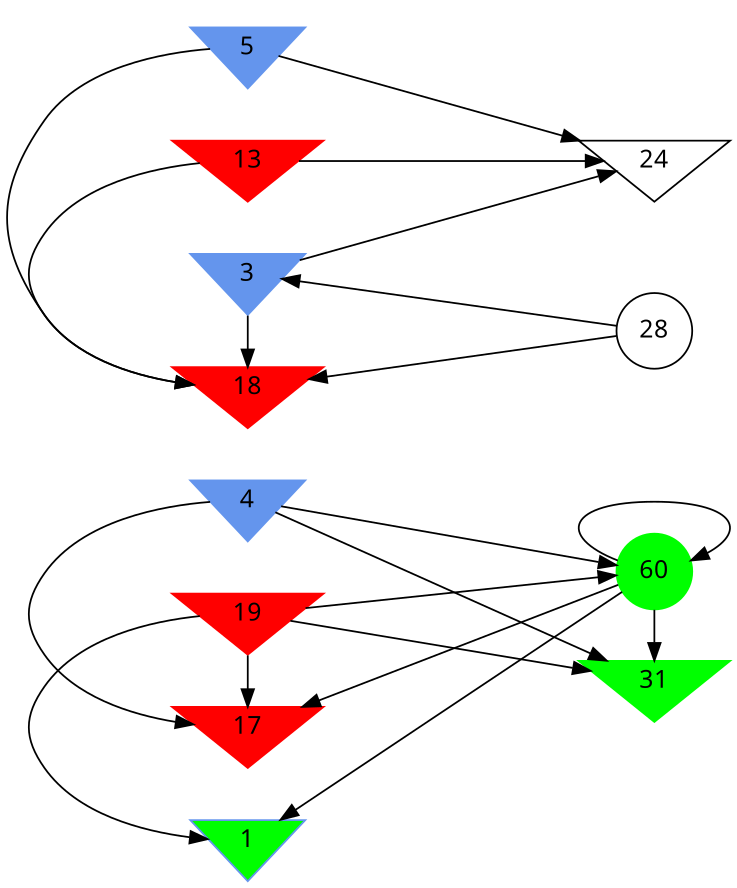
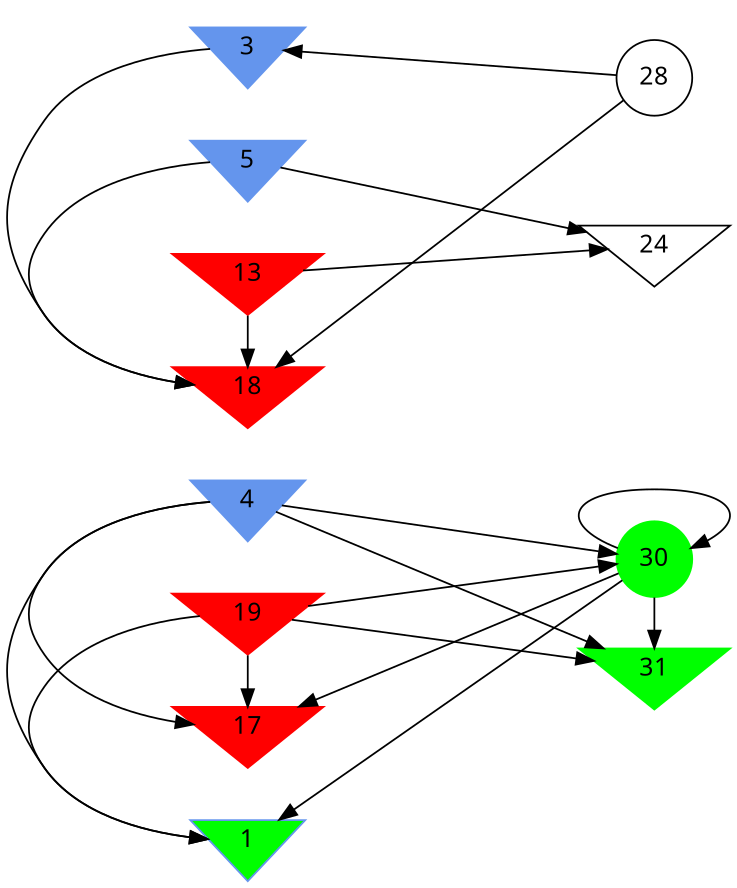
edge "3" -> "24": removed
node "60": label "60" -> "30"
edge "4" -> "1": added
